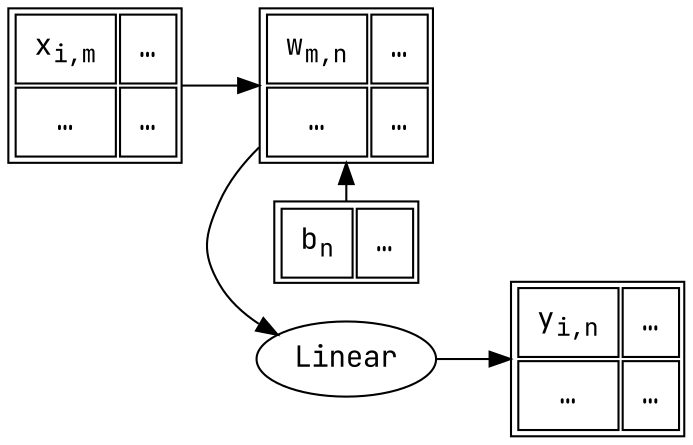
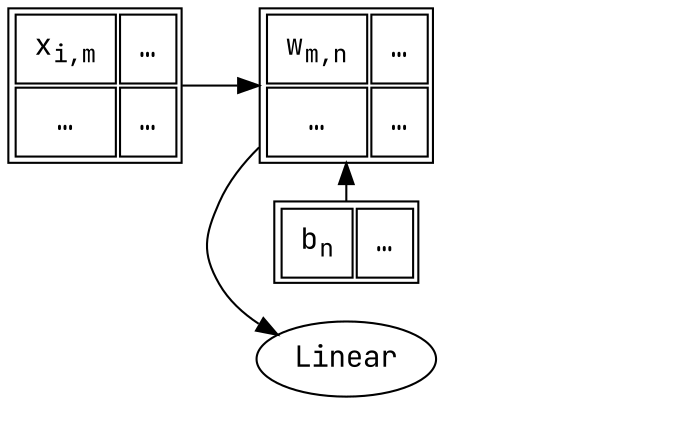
node "y": removed
